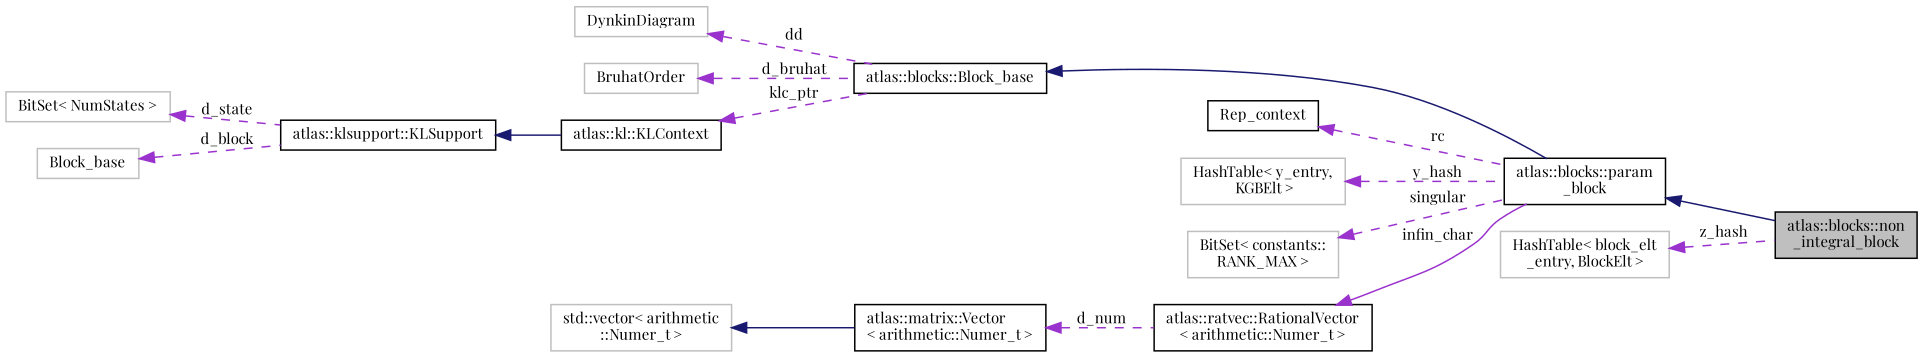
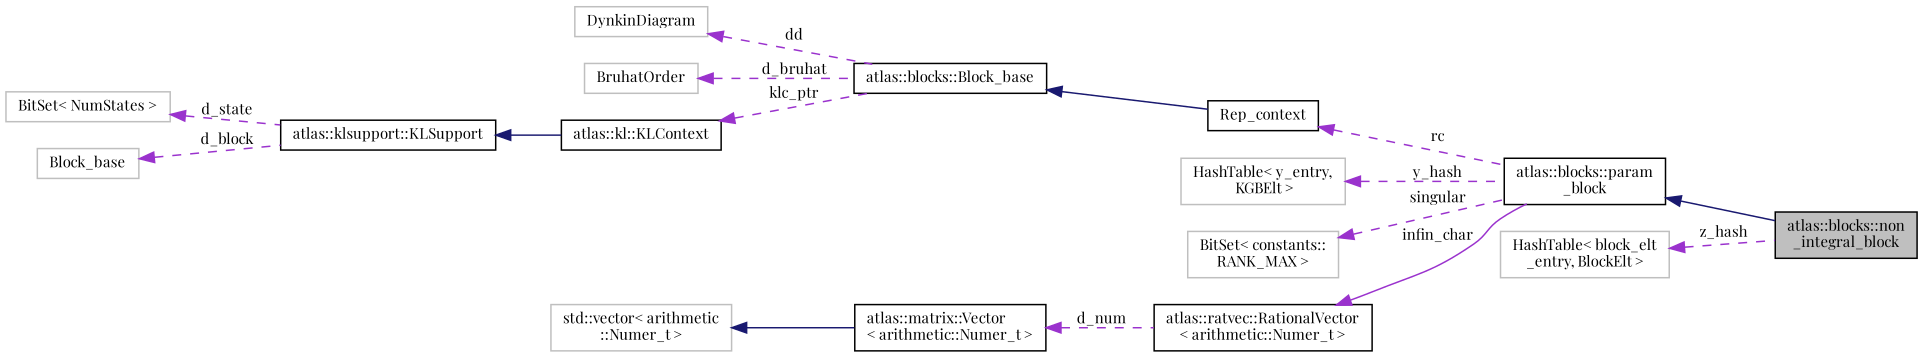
edge "atlas::blocks::param _block" -> "atlas::blocks::Block_base": now "Rep_context" -> "atlas::blocks::Block_base"
